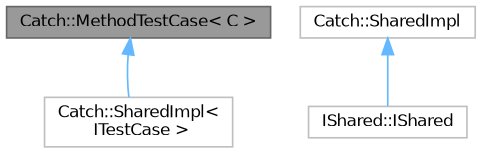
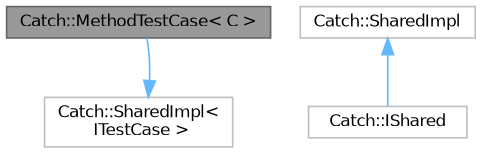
edge "Catch::SharedImpl< ITestCase >" -> "Catch::MethodTestCase< C >": reversed
node "IShared::IShared": label "IShared::IShared" -> "Catch::IShared"
